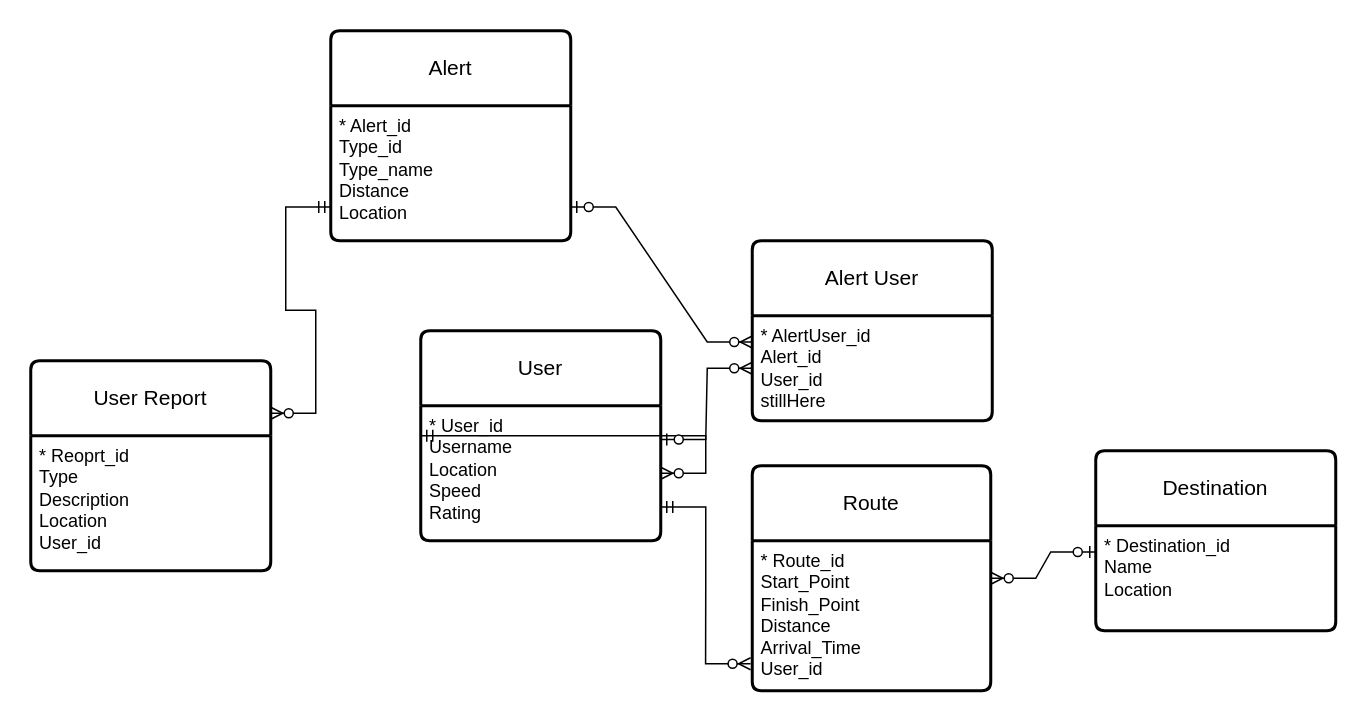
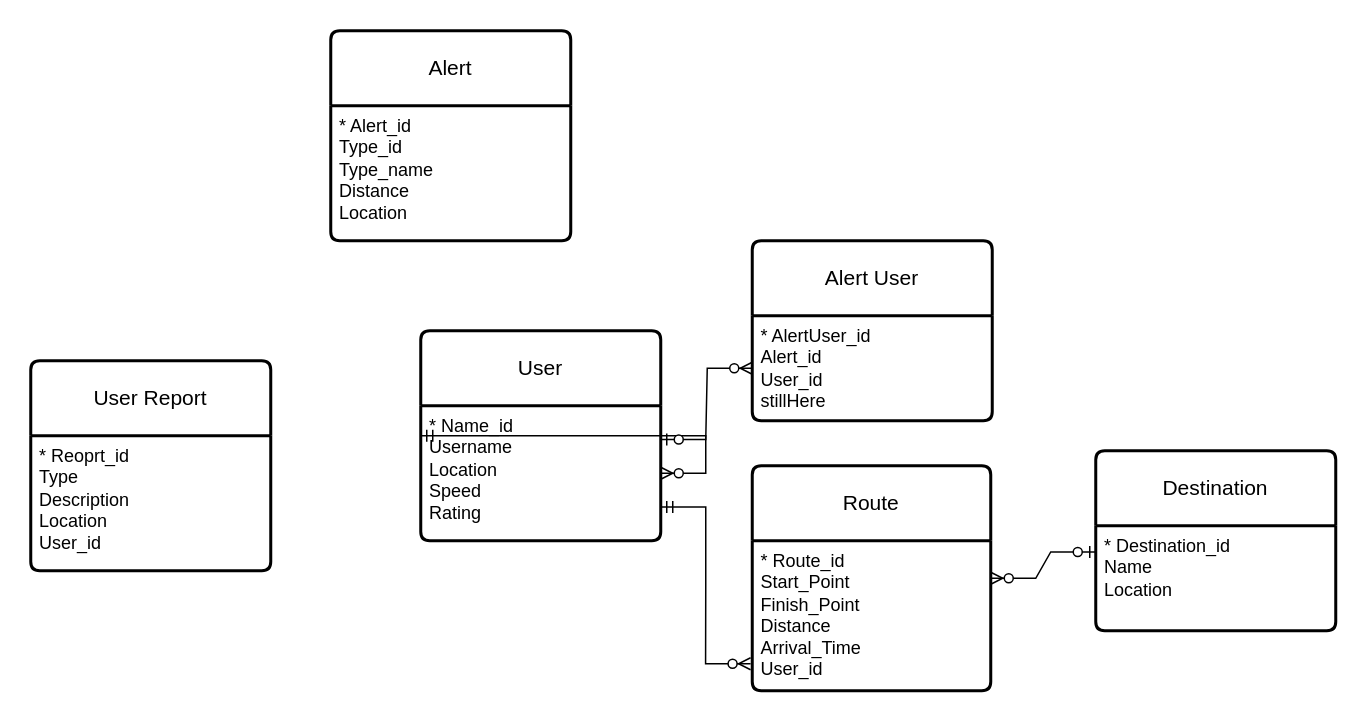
edge "* Alert_id Type_id Type_name Distance Location" -- "* AlertUser_id Alert_id User_id stillHere": removed
edge "* Alert_id Type_id Type_name Distance Location" -- "User Report": removed
node "* User_id Username Location Speed Rating": label "* User_id Username Location Speed Rating" -> "* Name_id Username Location Speed Rating"
